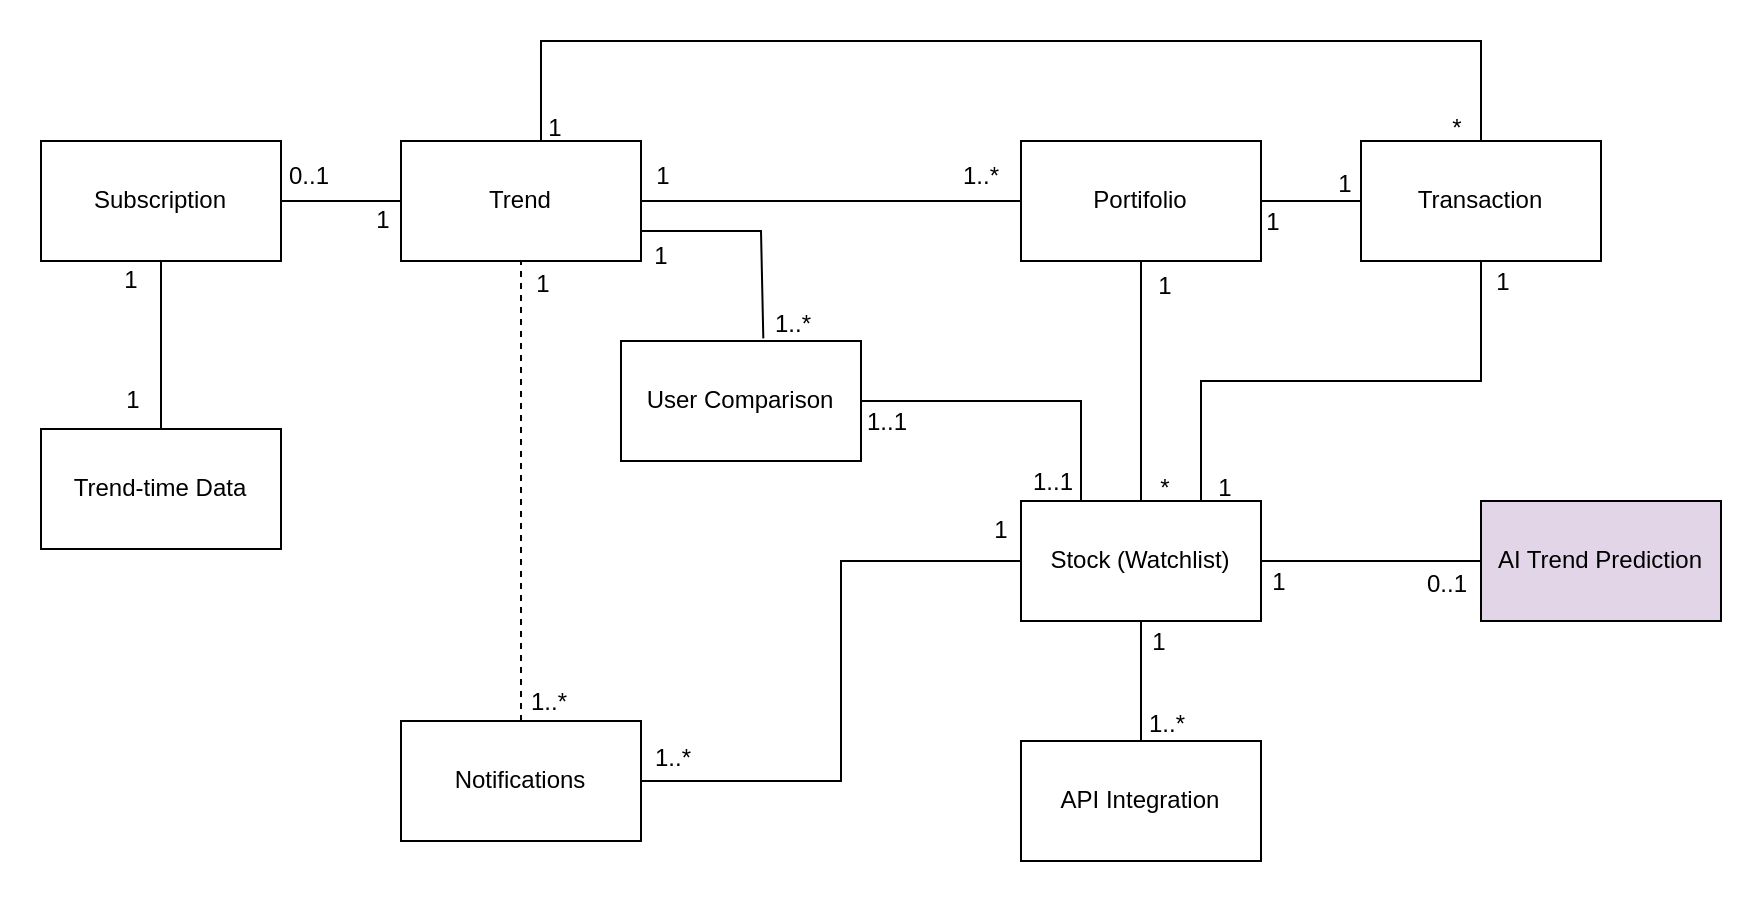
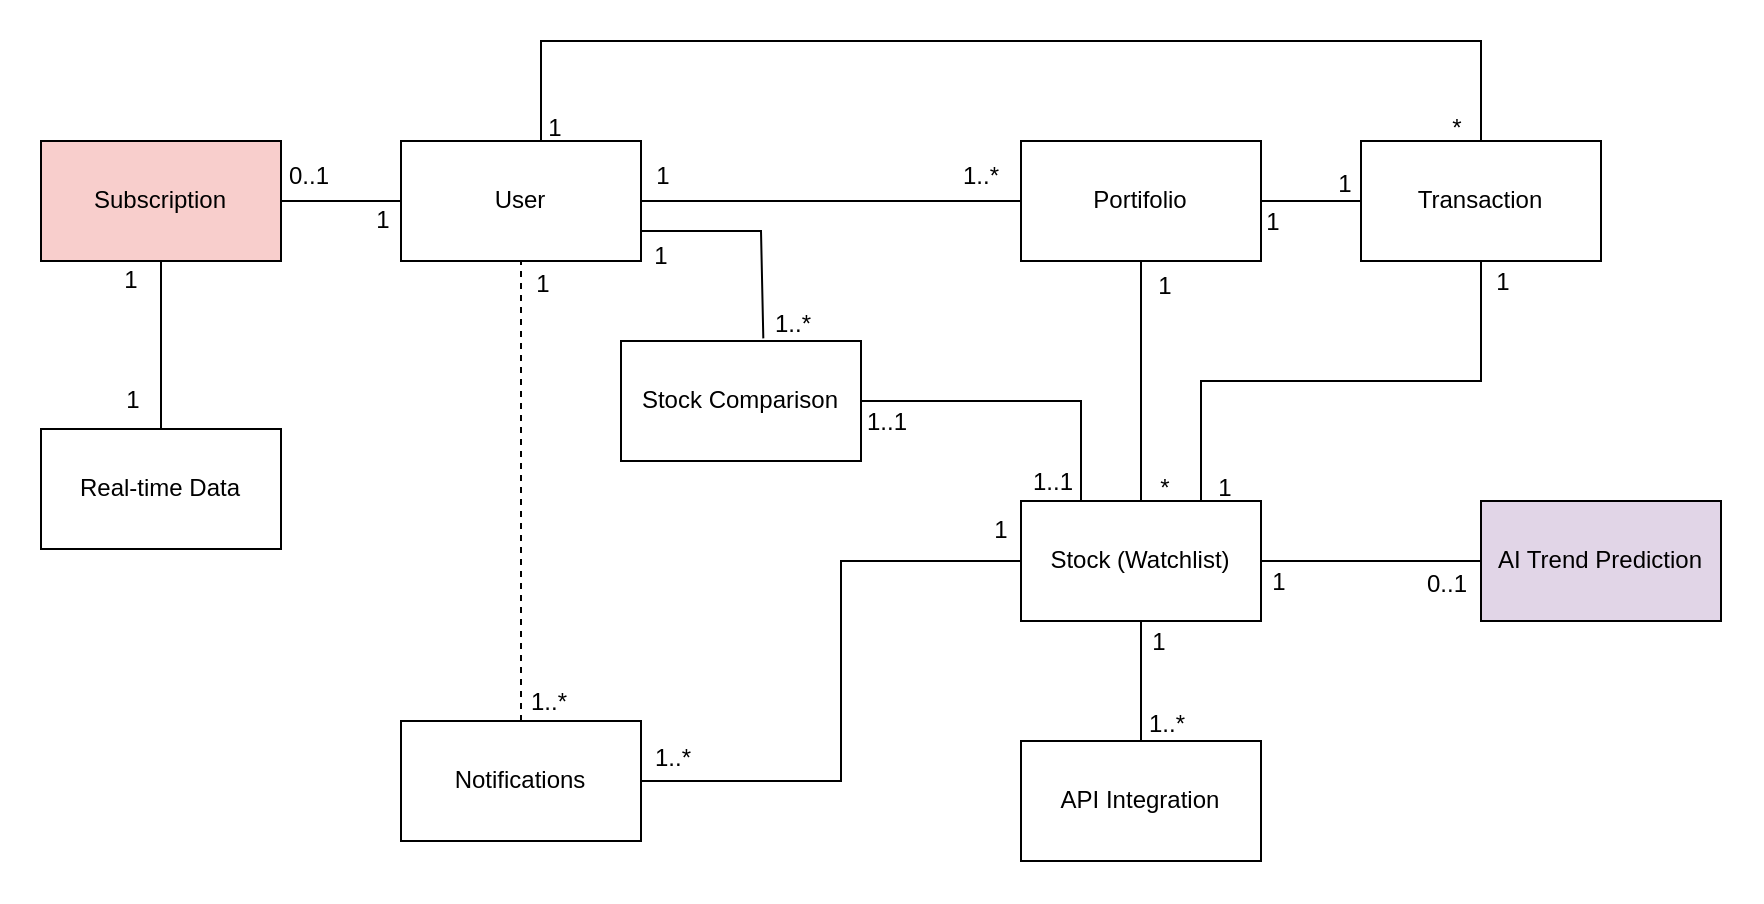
node "Subscription": fillcolor #ffffff -> #f8cecc
node "Trend": label "Trend" -> "User"
node "User Comparison": label "User Comparison" -> "Stock Comparison"
node "Trend-time Data": label "Trend-time Data" -> "Real-time Data"
